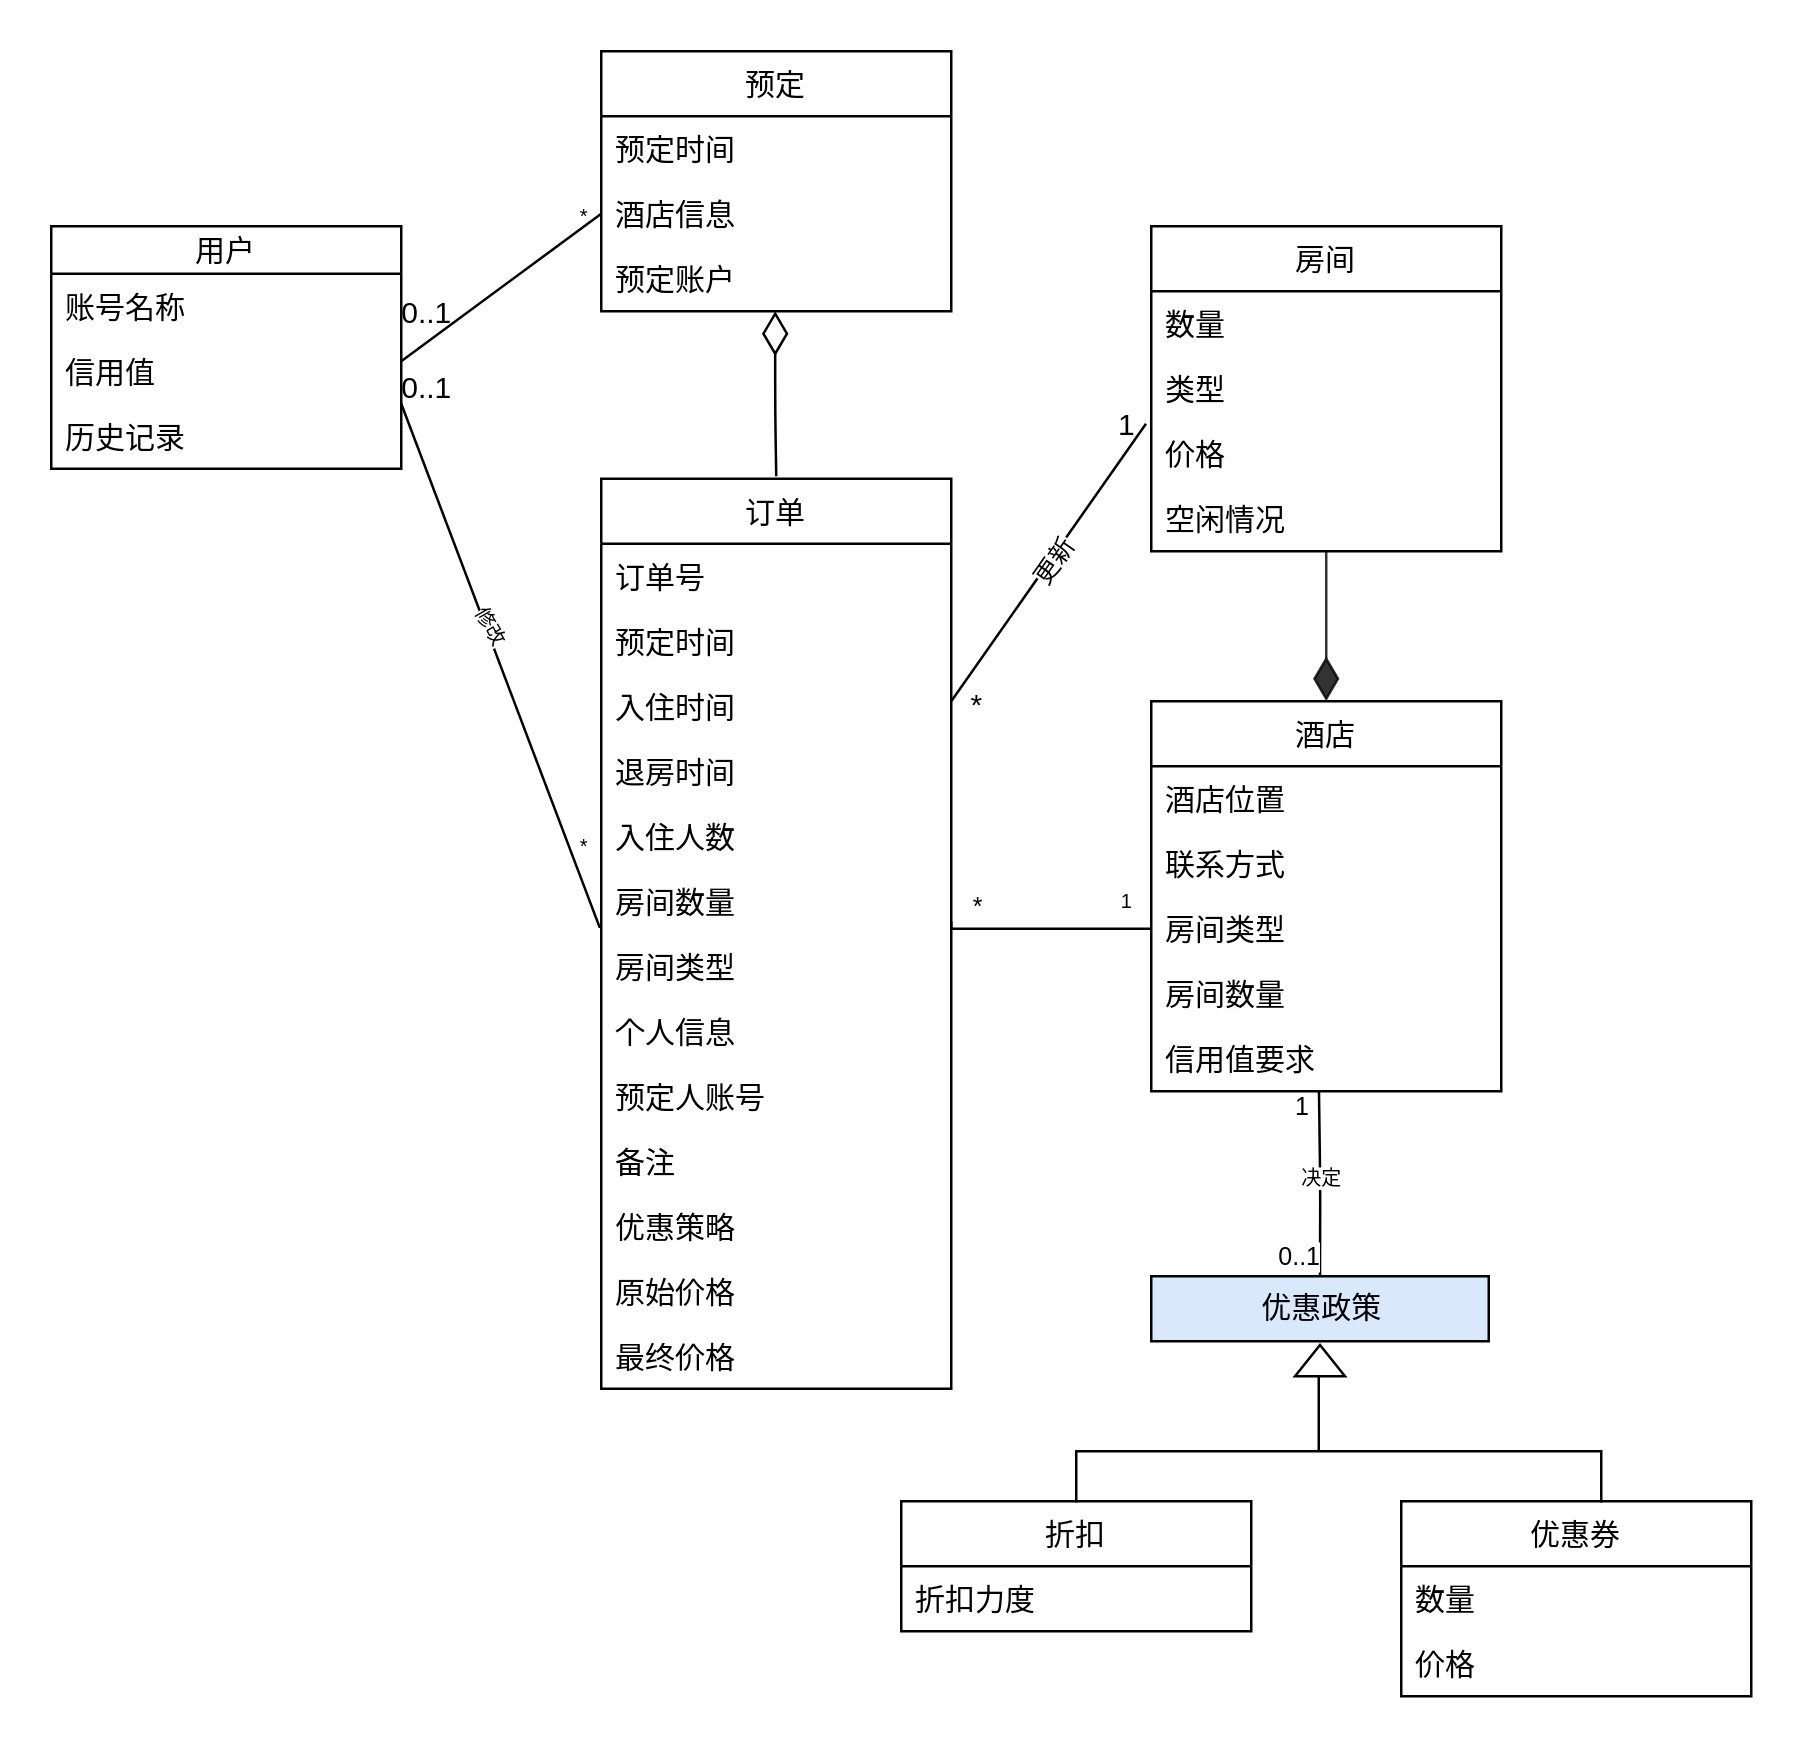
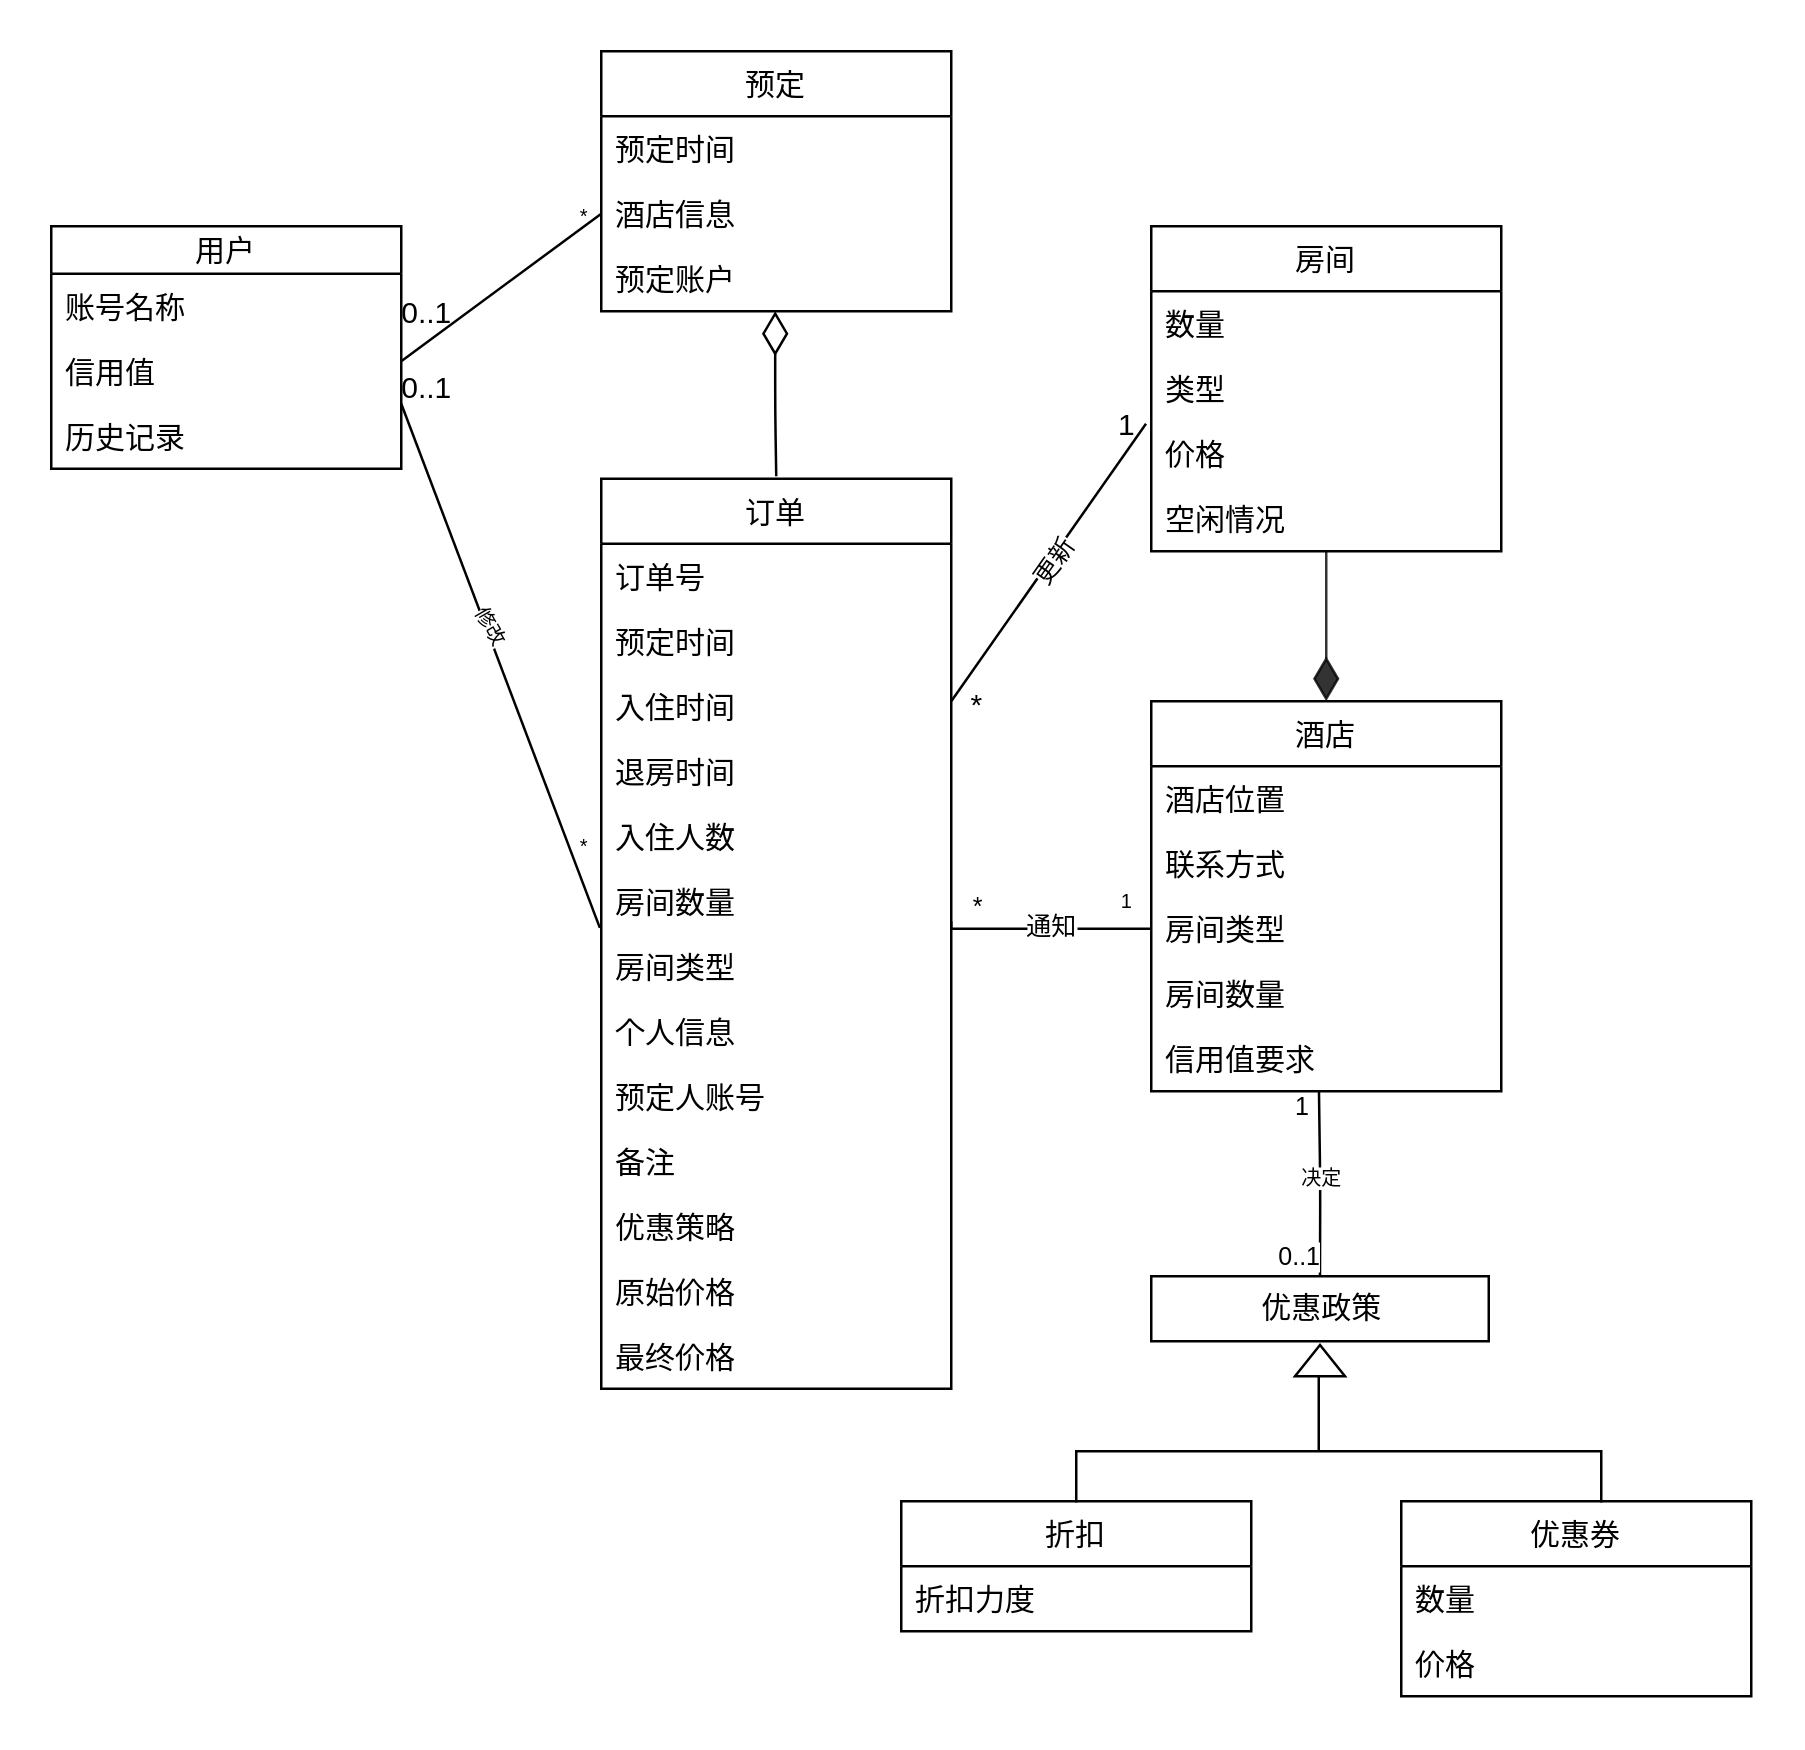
node "通知": added
node "优惠政策": fillcolor #dae8fc -> #ffffff
